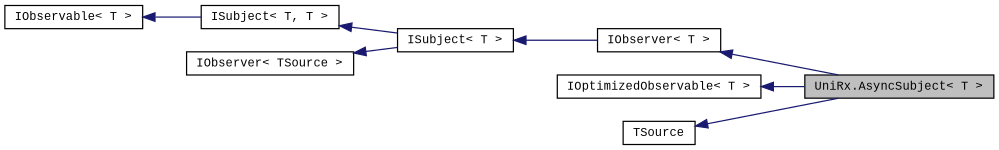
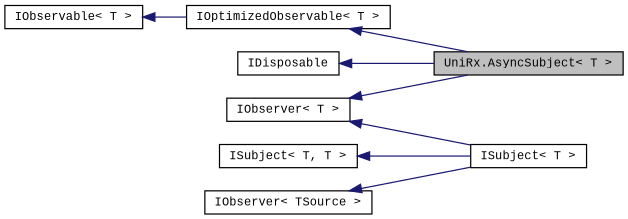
edge "ISubject< T, T >" -> "IObservable< T >": now "IOptimizedObservable< T >" -> "IObservable< T >"
edge "IObserver< T >" -> "ISubject< T >": reversed
node "TSource": label "TSource" -> "IDisposable"
